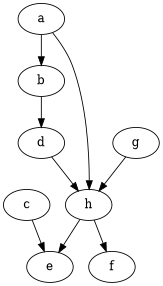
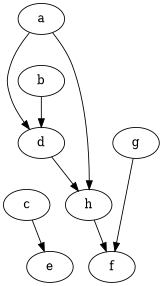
edge "a" -> "b": now "a" -> "d"
edge "g" -> "h": now "g" -> "f"
edge "h" -> "e": removed
